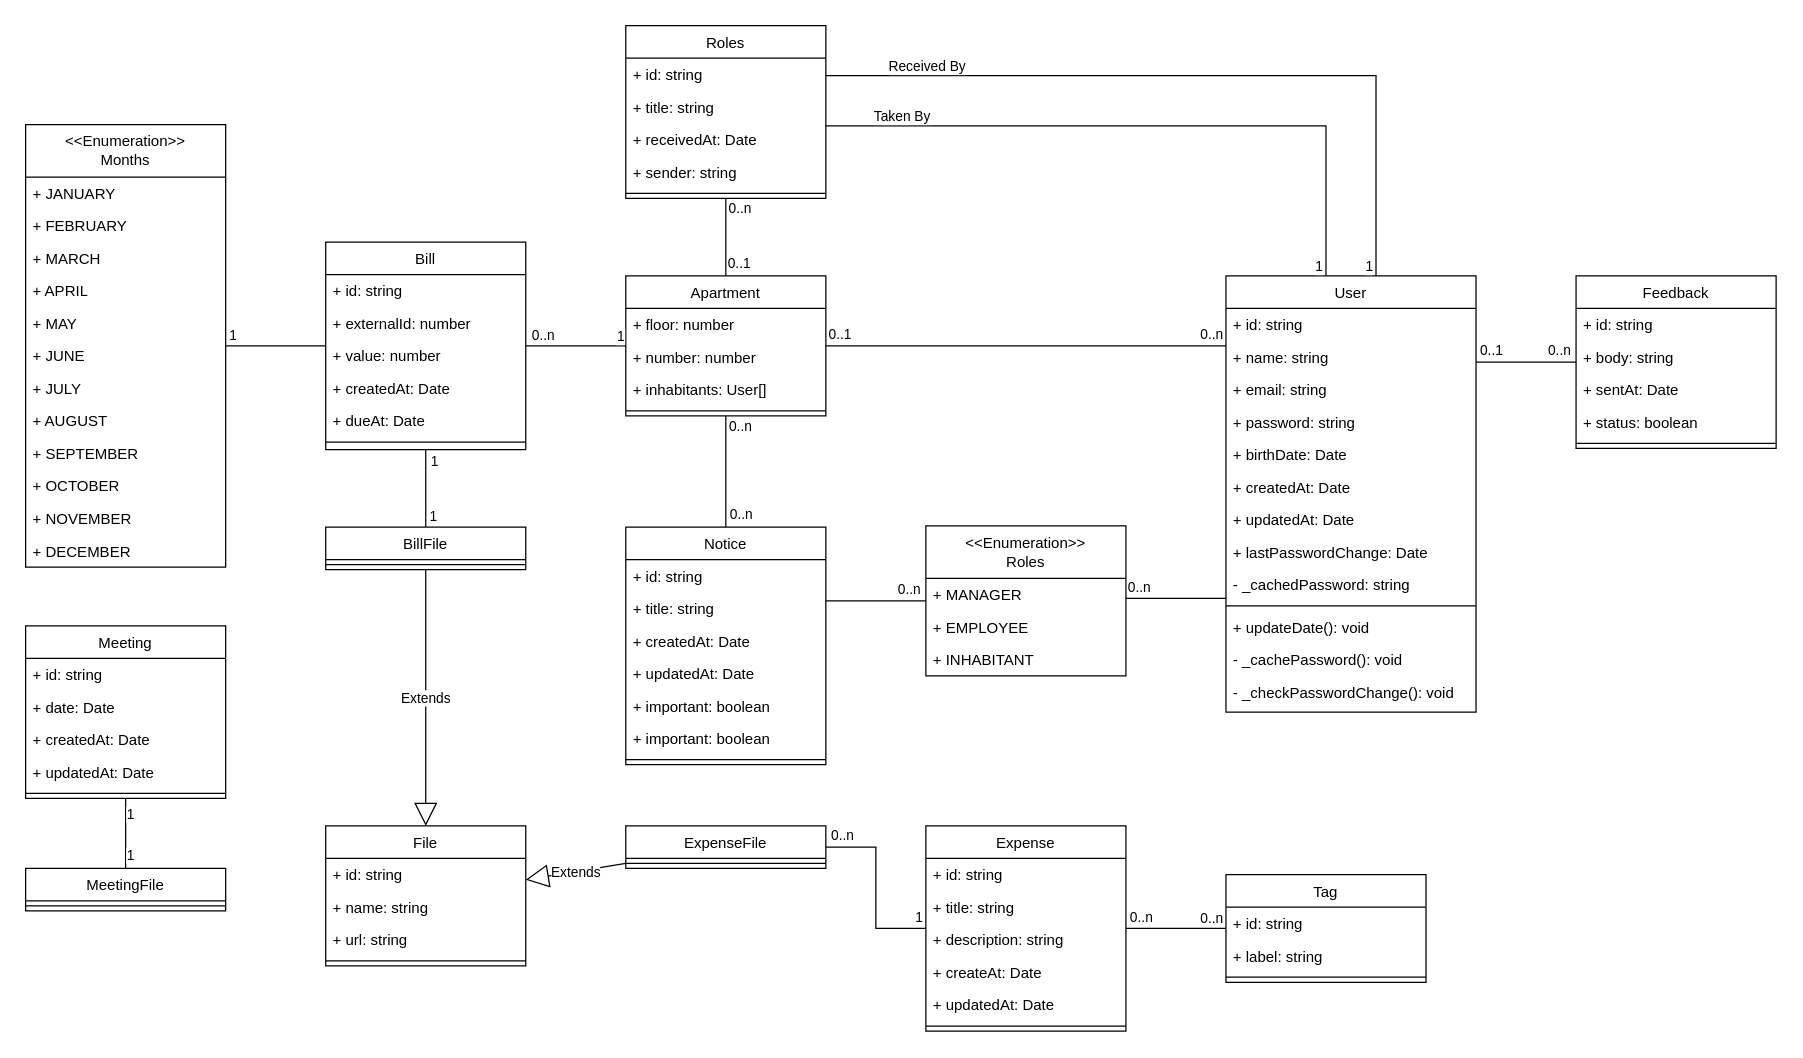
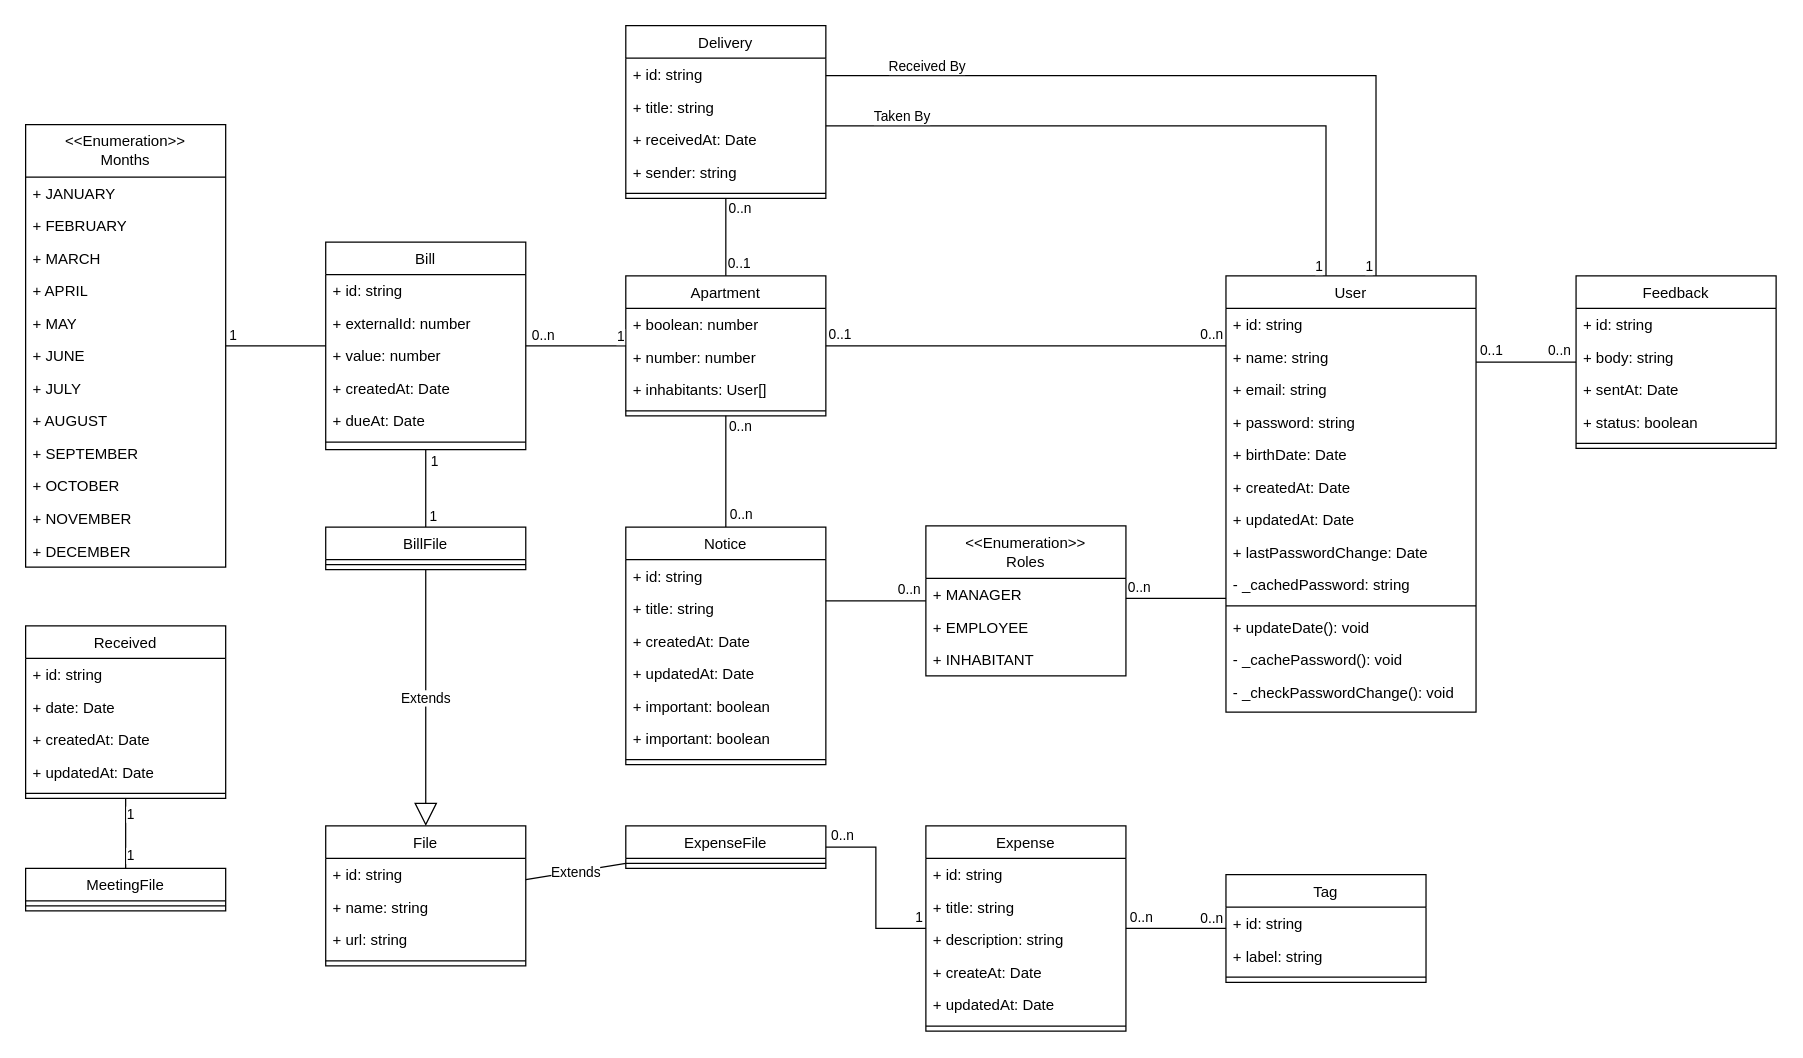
node "Roles": label "Roles" -> "Delivery"
node "+ floor: number": label "+ floor: number" -> "+ boolean: number"
node "Meeting": label "Meeting" -> "Received"
edge "ExpenseFile" -> "File": arrowhead block -> none
